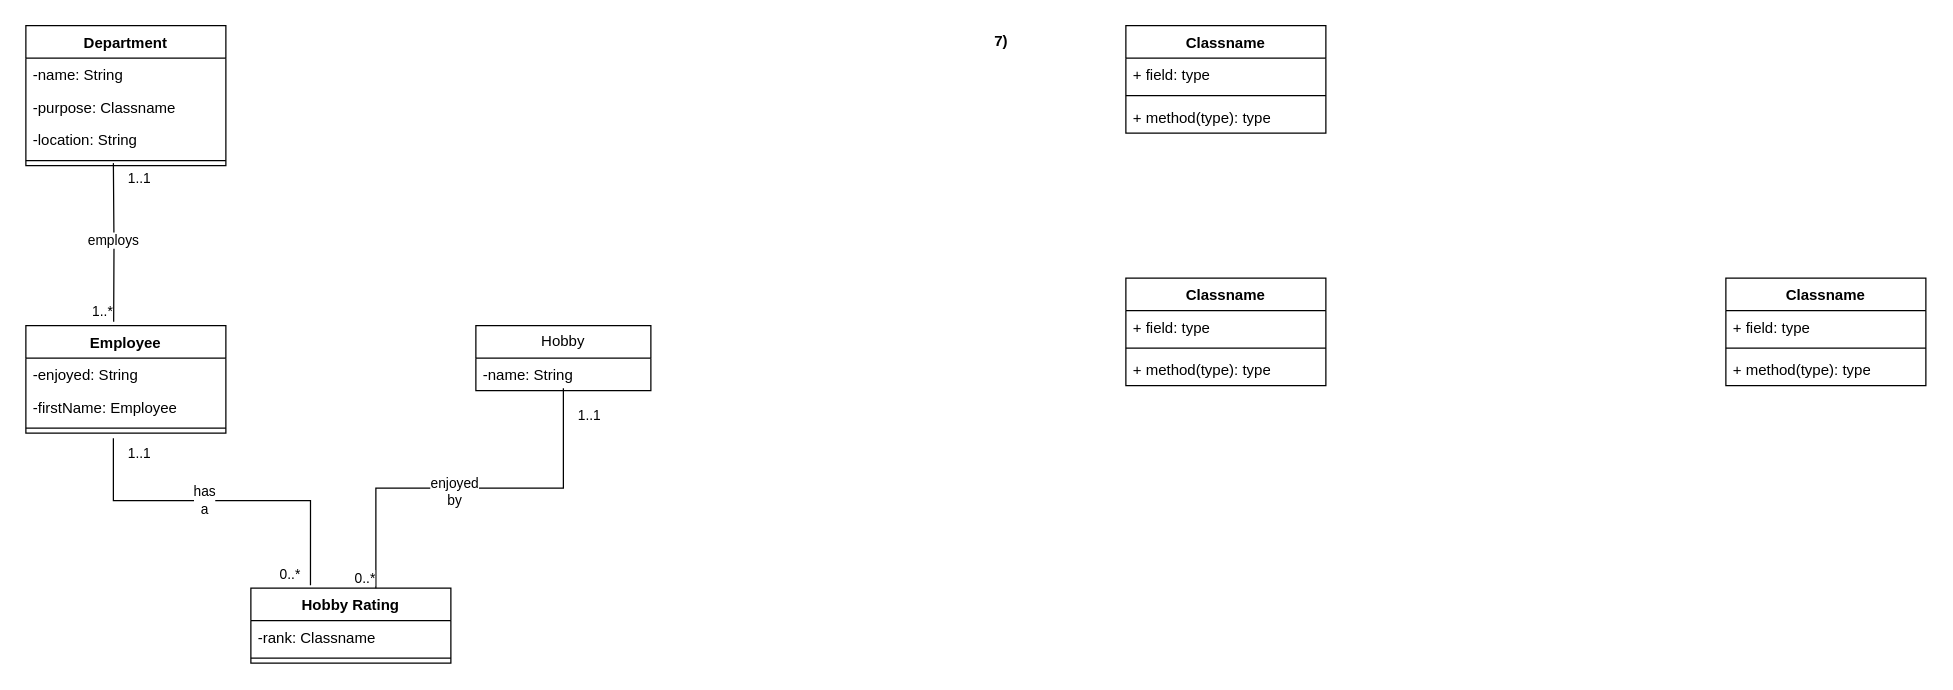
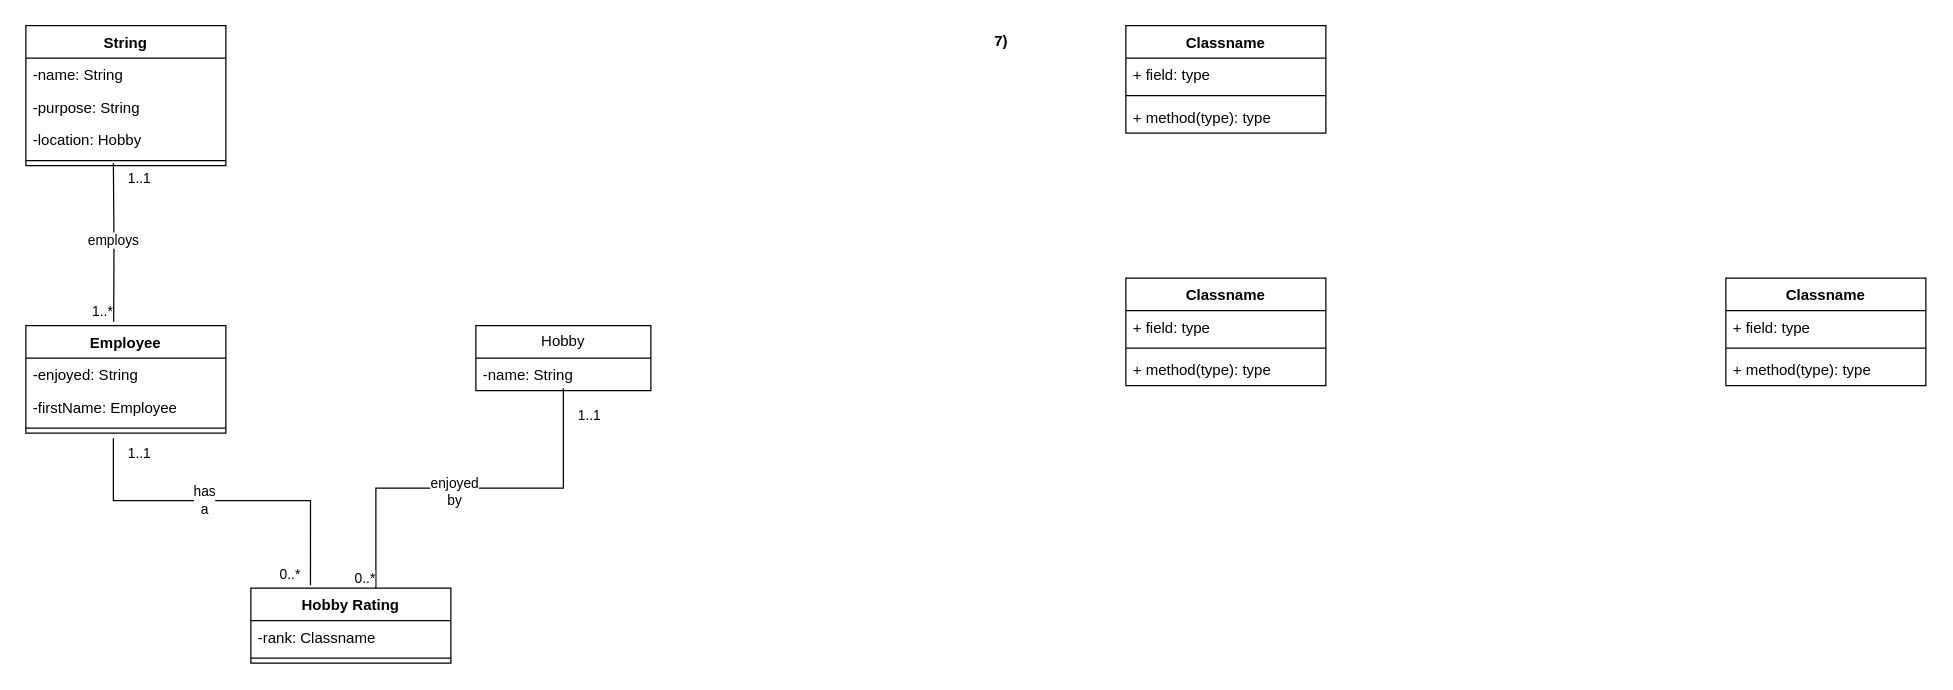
node "Department": label "Department" -> "String"
node "-purpose: Classname": label "-purpose: Classname" -> "-purpose: String"
node "-location: String": label "-location: String" -> "-location: Hobby"
